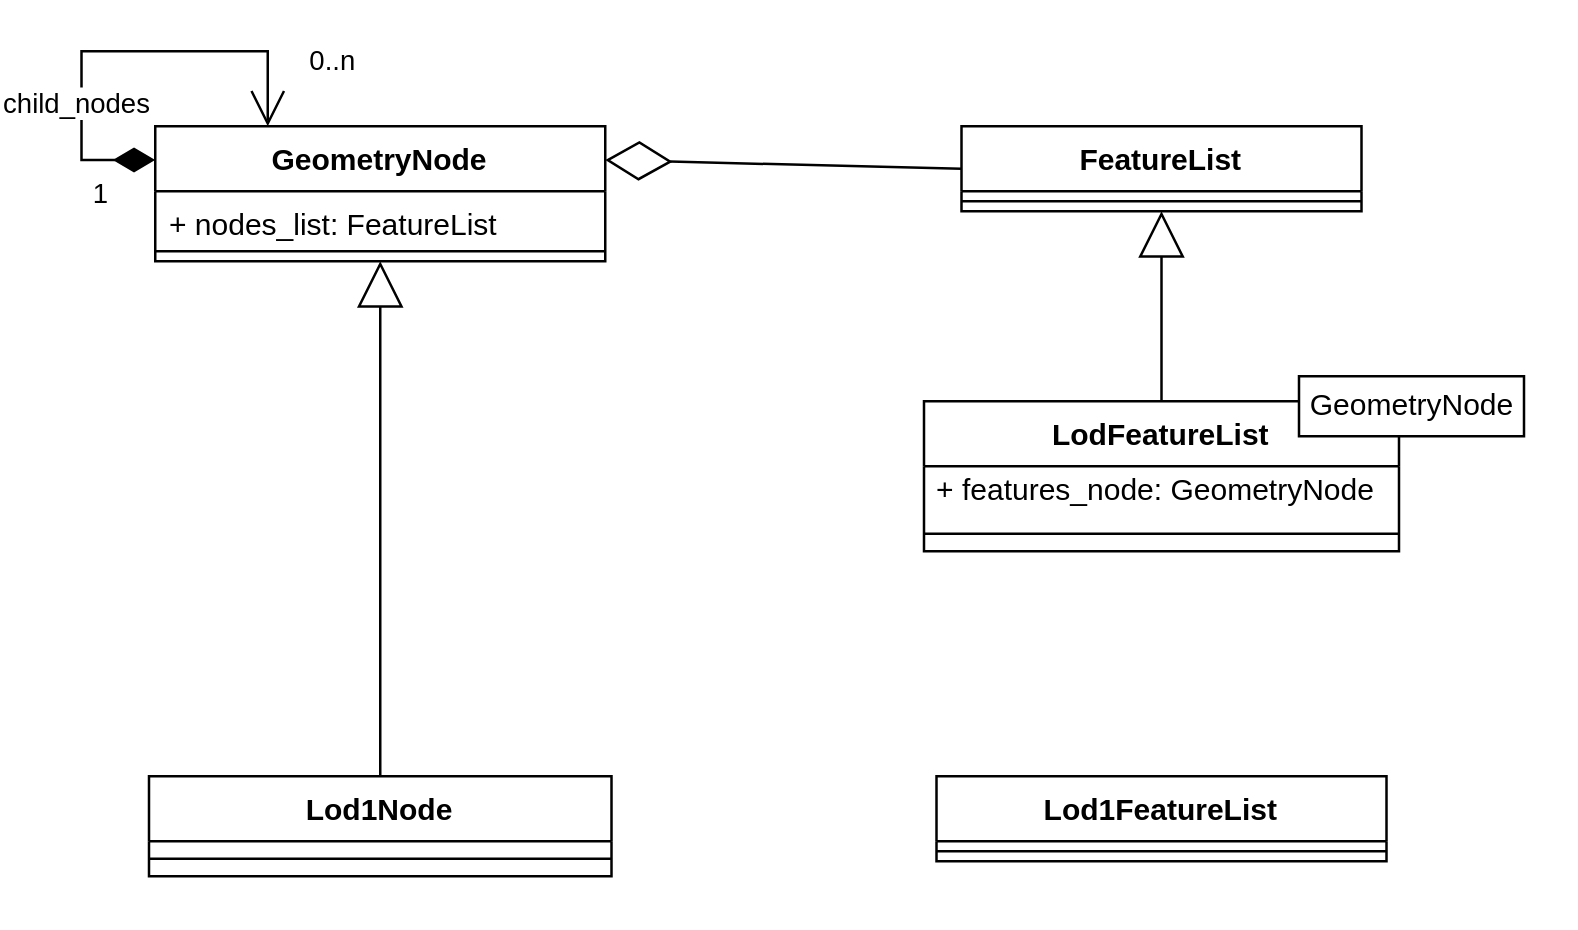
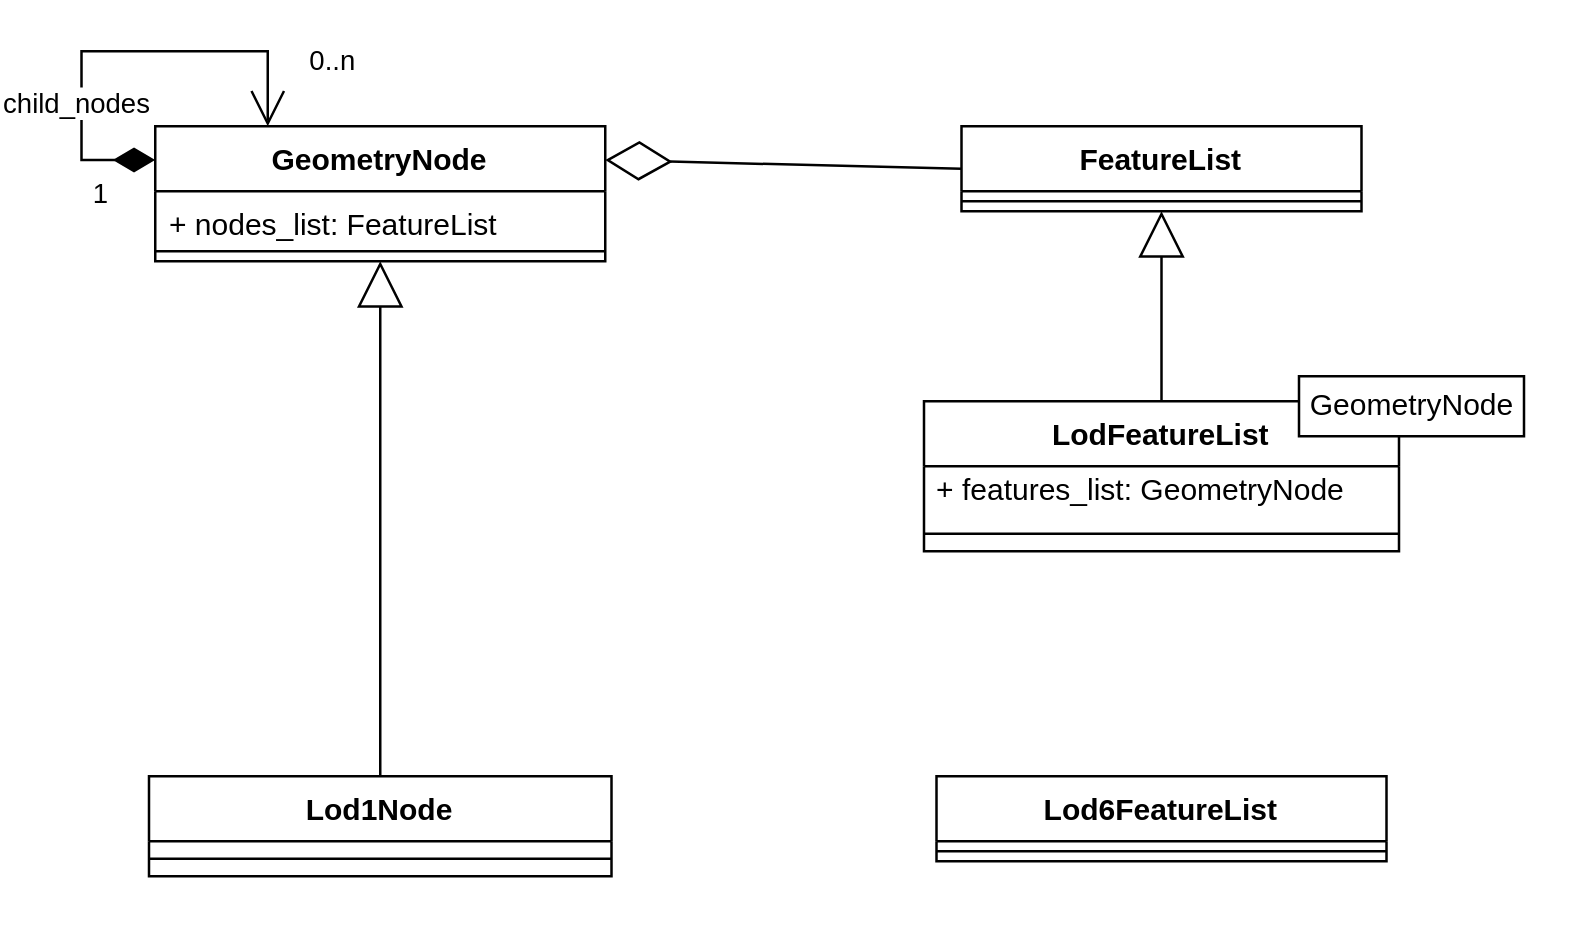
node "+ features_node: GeometryNode": label "+ features_node: GeometryNode" -> "+ features_list: GeometryNode"
node "Lod1FeatureList": label "Lod1FeatureList" -> "Lod6FeatureList"
